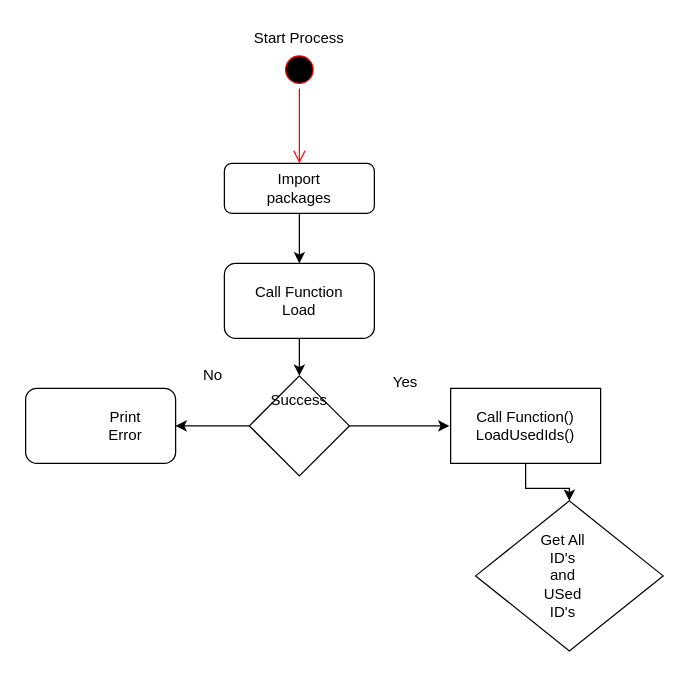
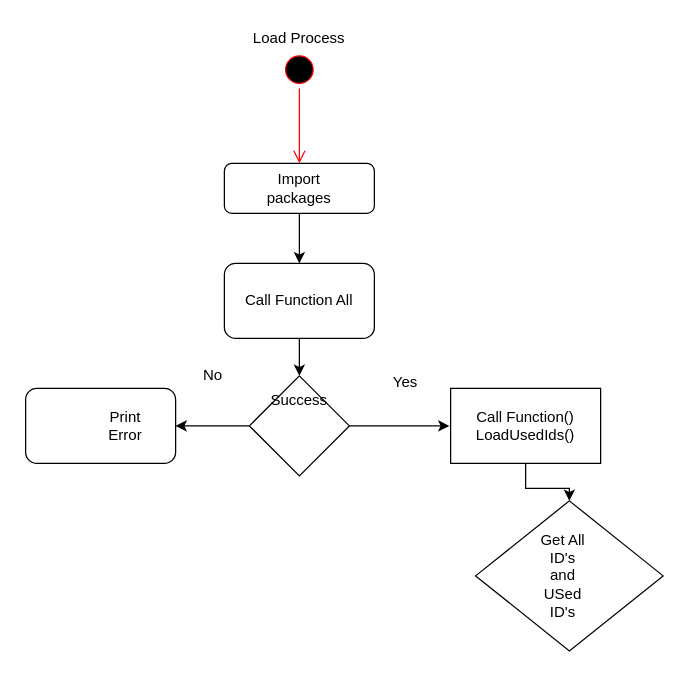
node "Start Process": label "Start Process" -> "Load Process"
node "Call Function Load": label "Call Function Load" -> "Call Function All"
